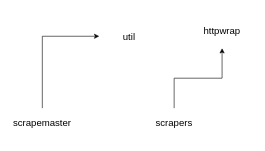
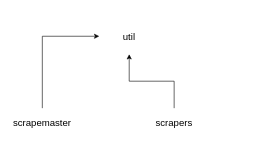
node "httpwrap": removed
edge "scrapers" -> "httpwrap": removed
edge "scrapers" -> "util": added
